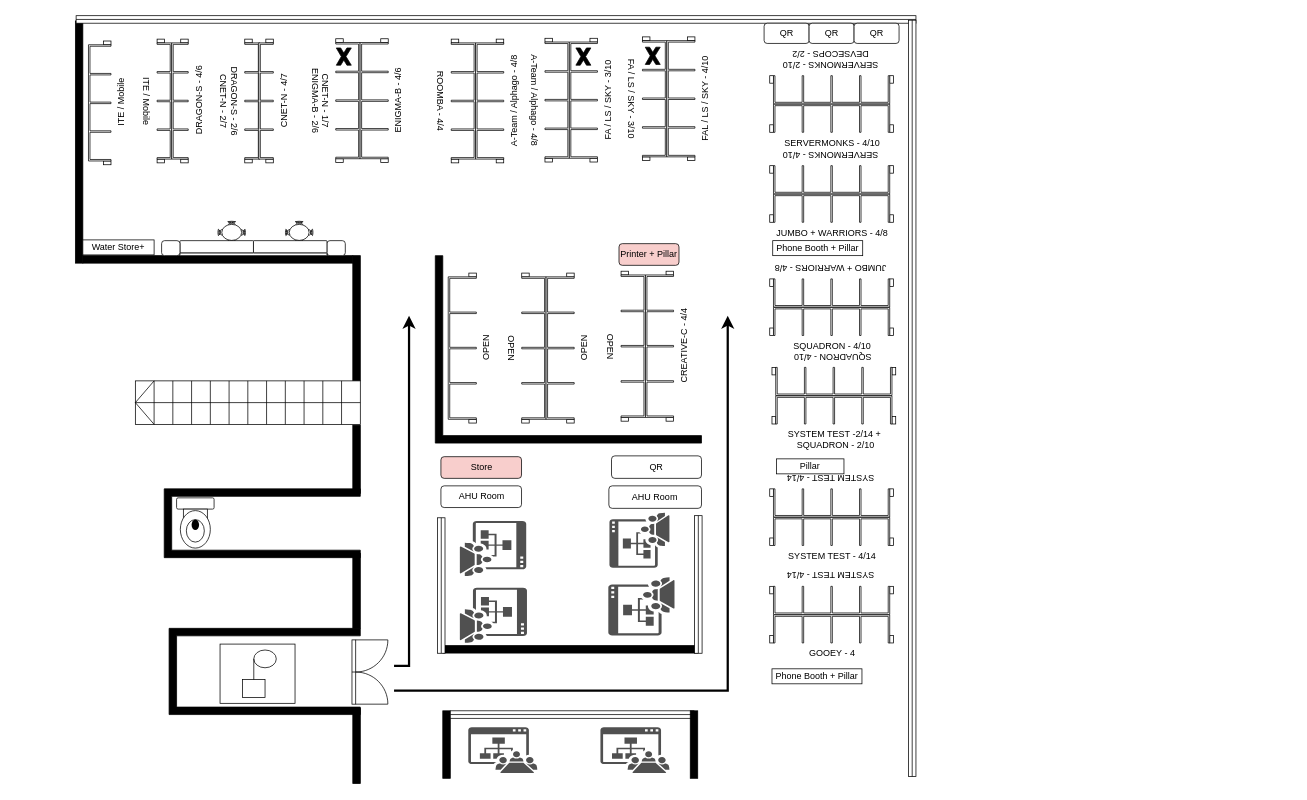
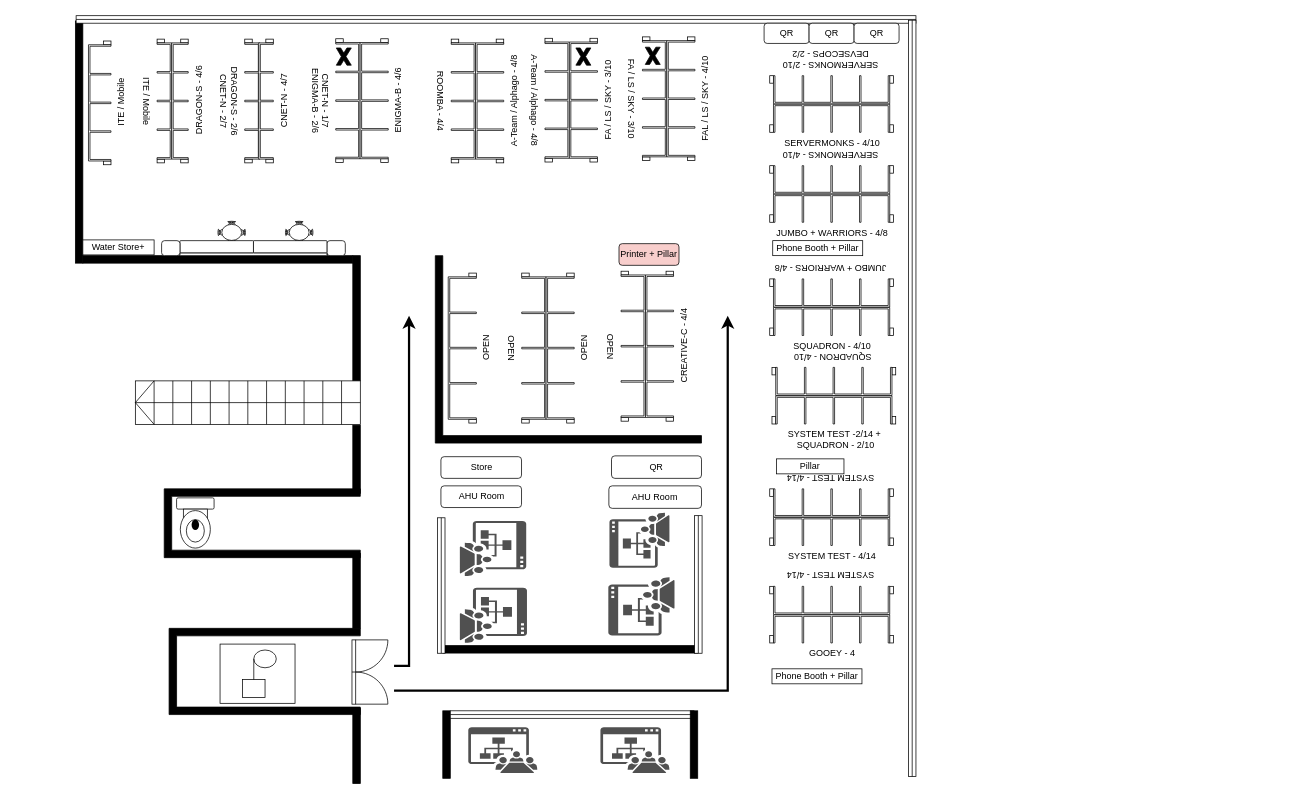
node "Store": fillcolor #f8cecc -> #ffffff
